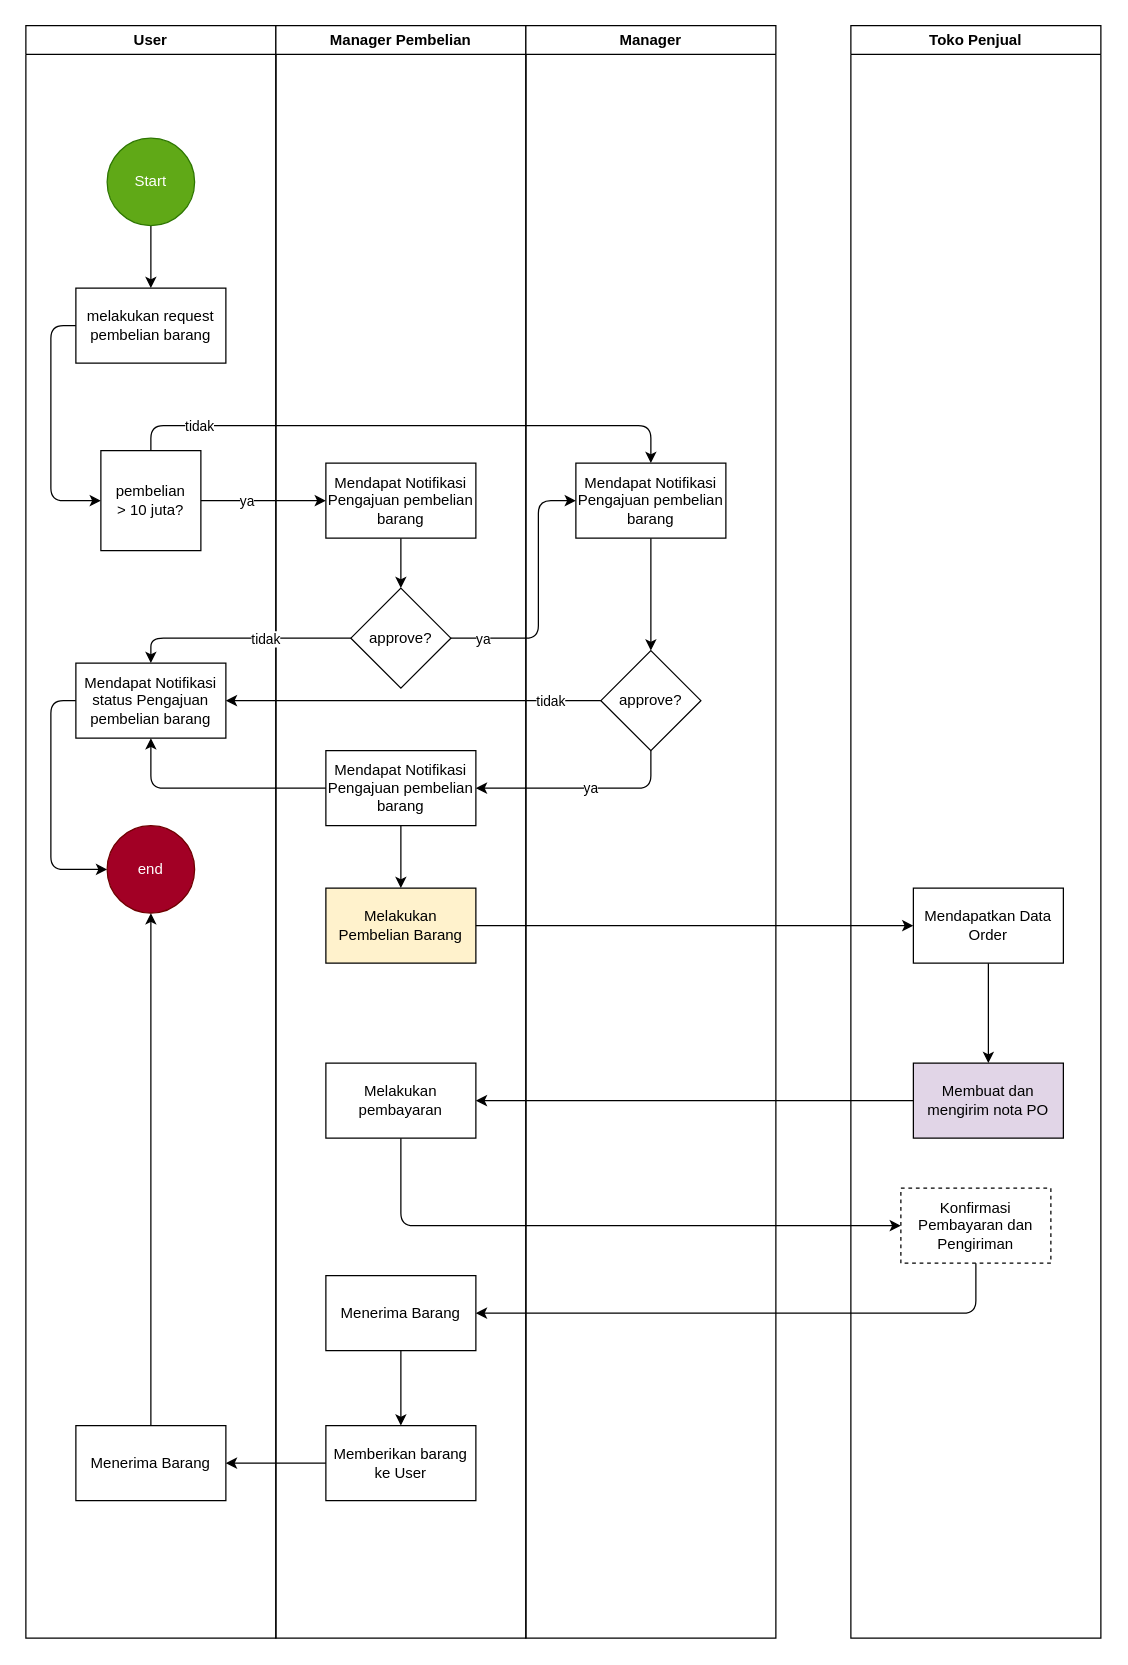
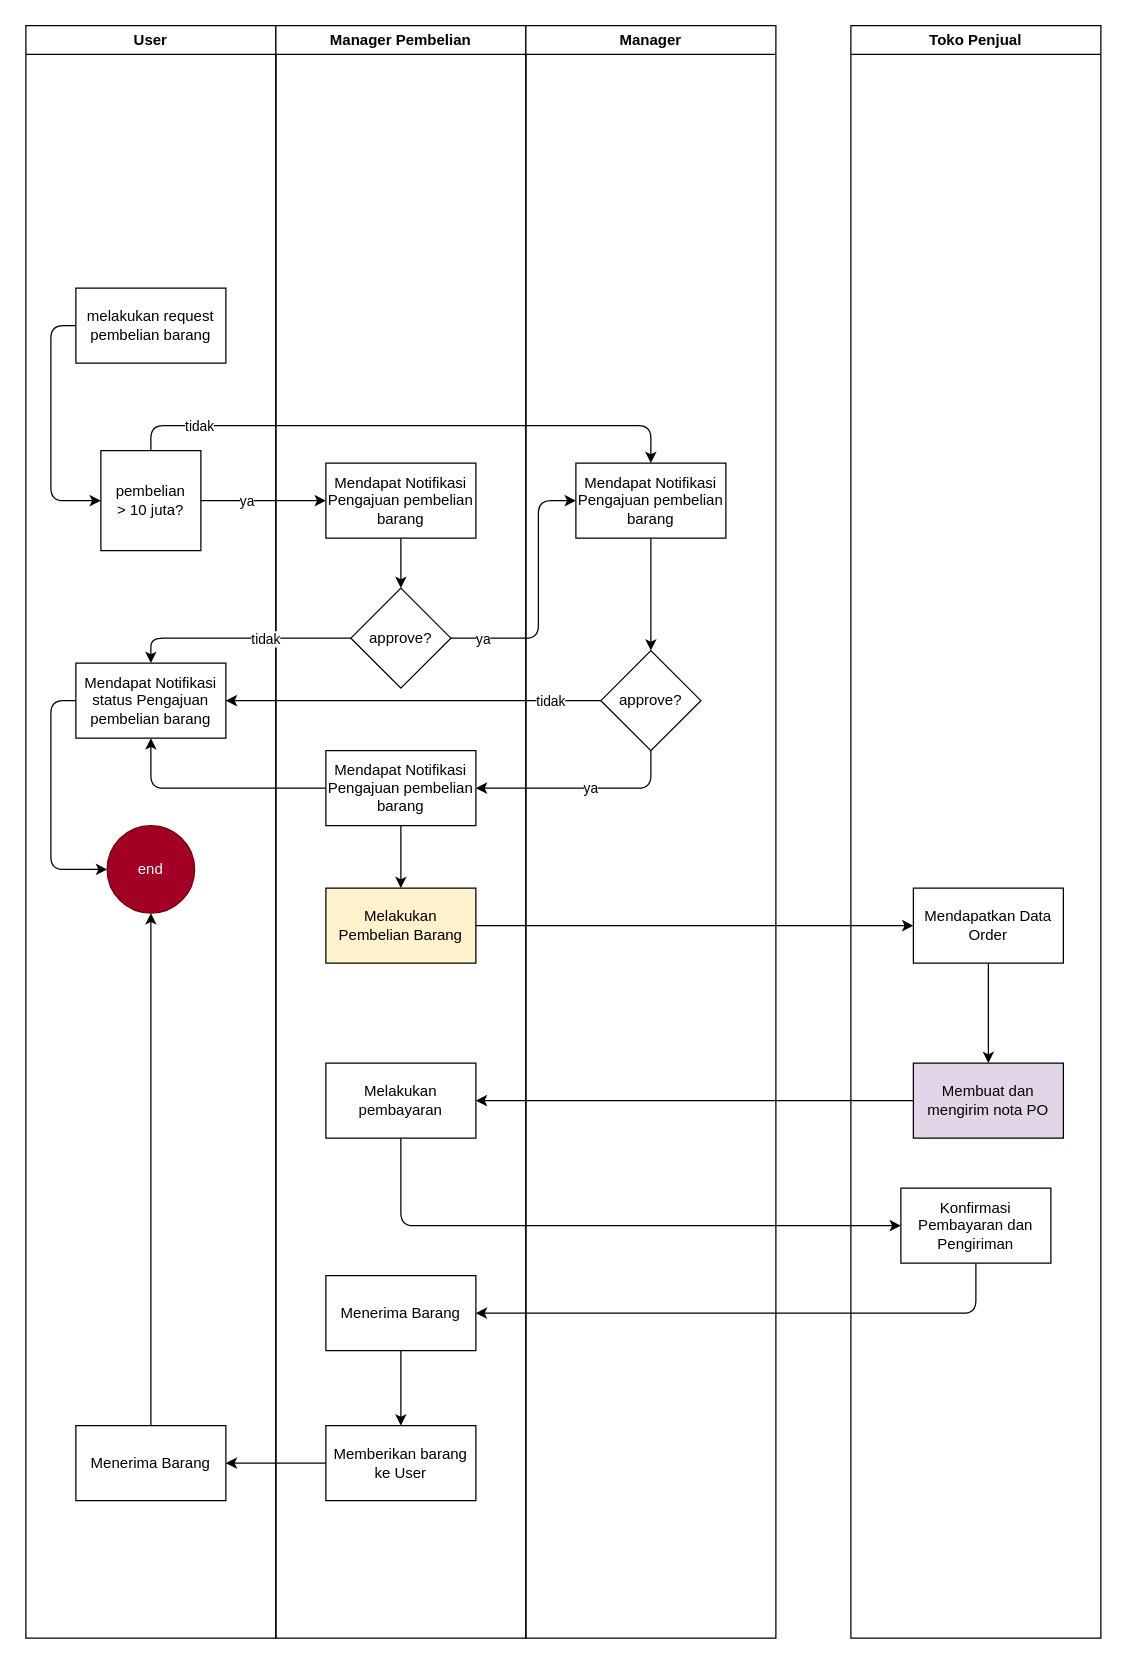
node "Start": removed
edge "Start" -> "melakukan request pembelian barang": removed
node "Konfirmasi Pembayaran dan Pengiriman": style dashed -> solid
